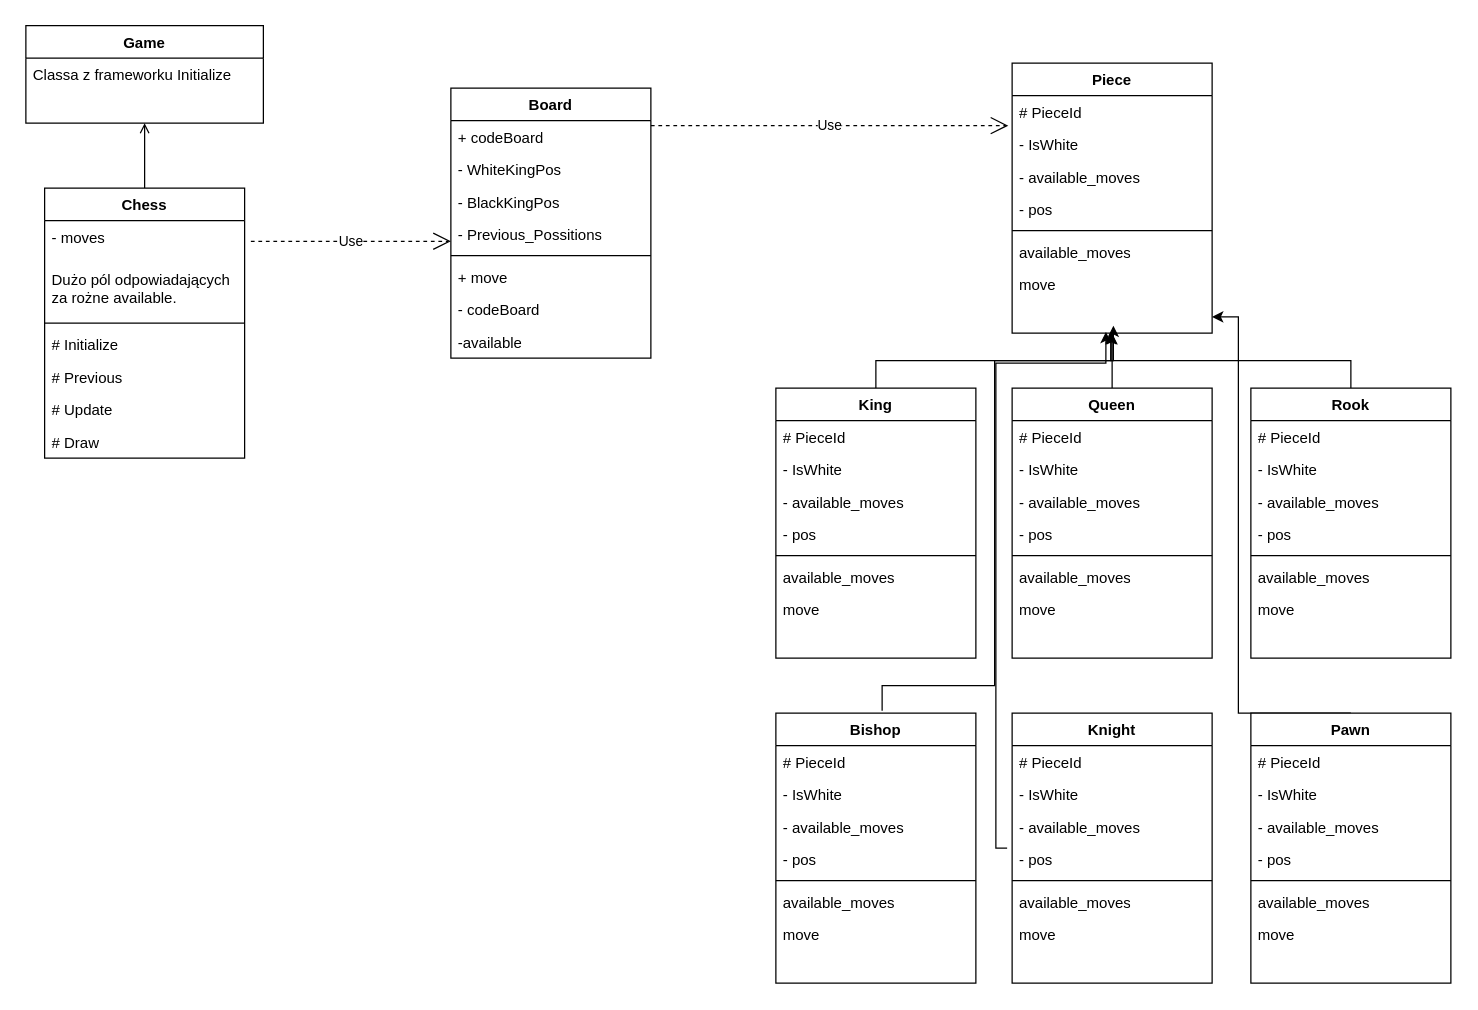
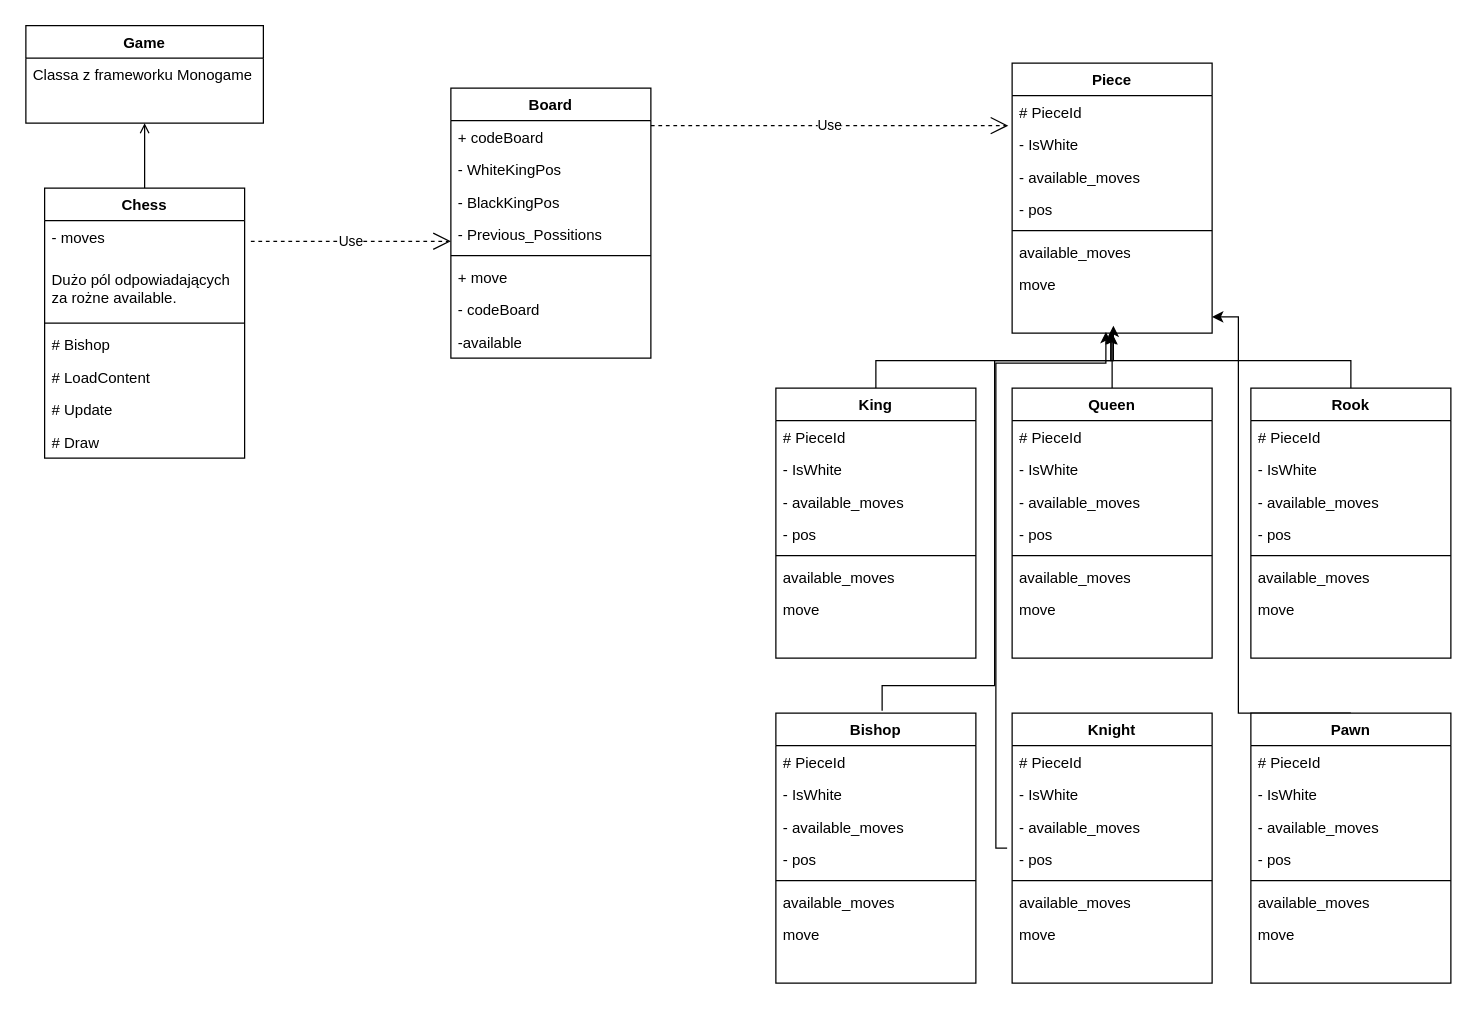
node "Classa z frameworku Initialize": label "Classa z frameworku Initialize" -> "Classa z frameworku Monogame"
node "# Initialize": label "# Initialize" -> "# Bishop"
node "# Previous": label "# Previous" -> "# LoadContent"
